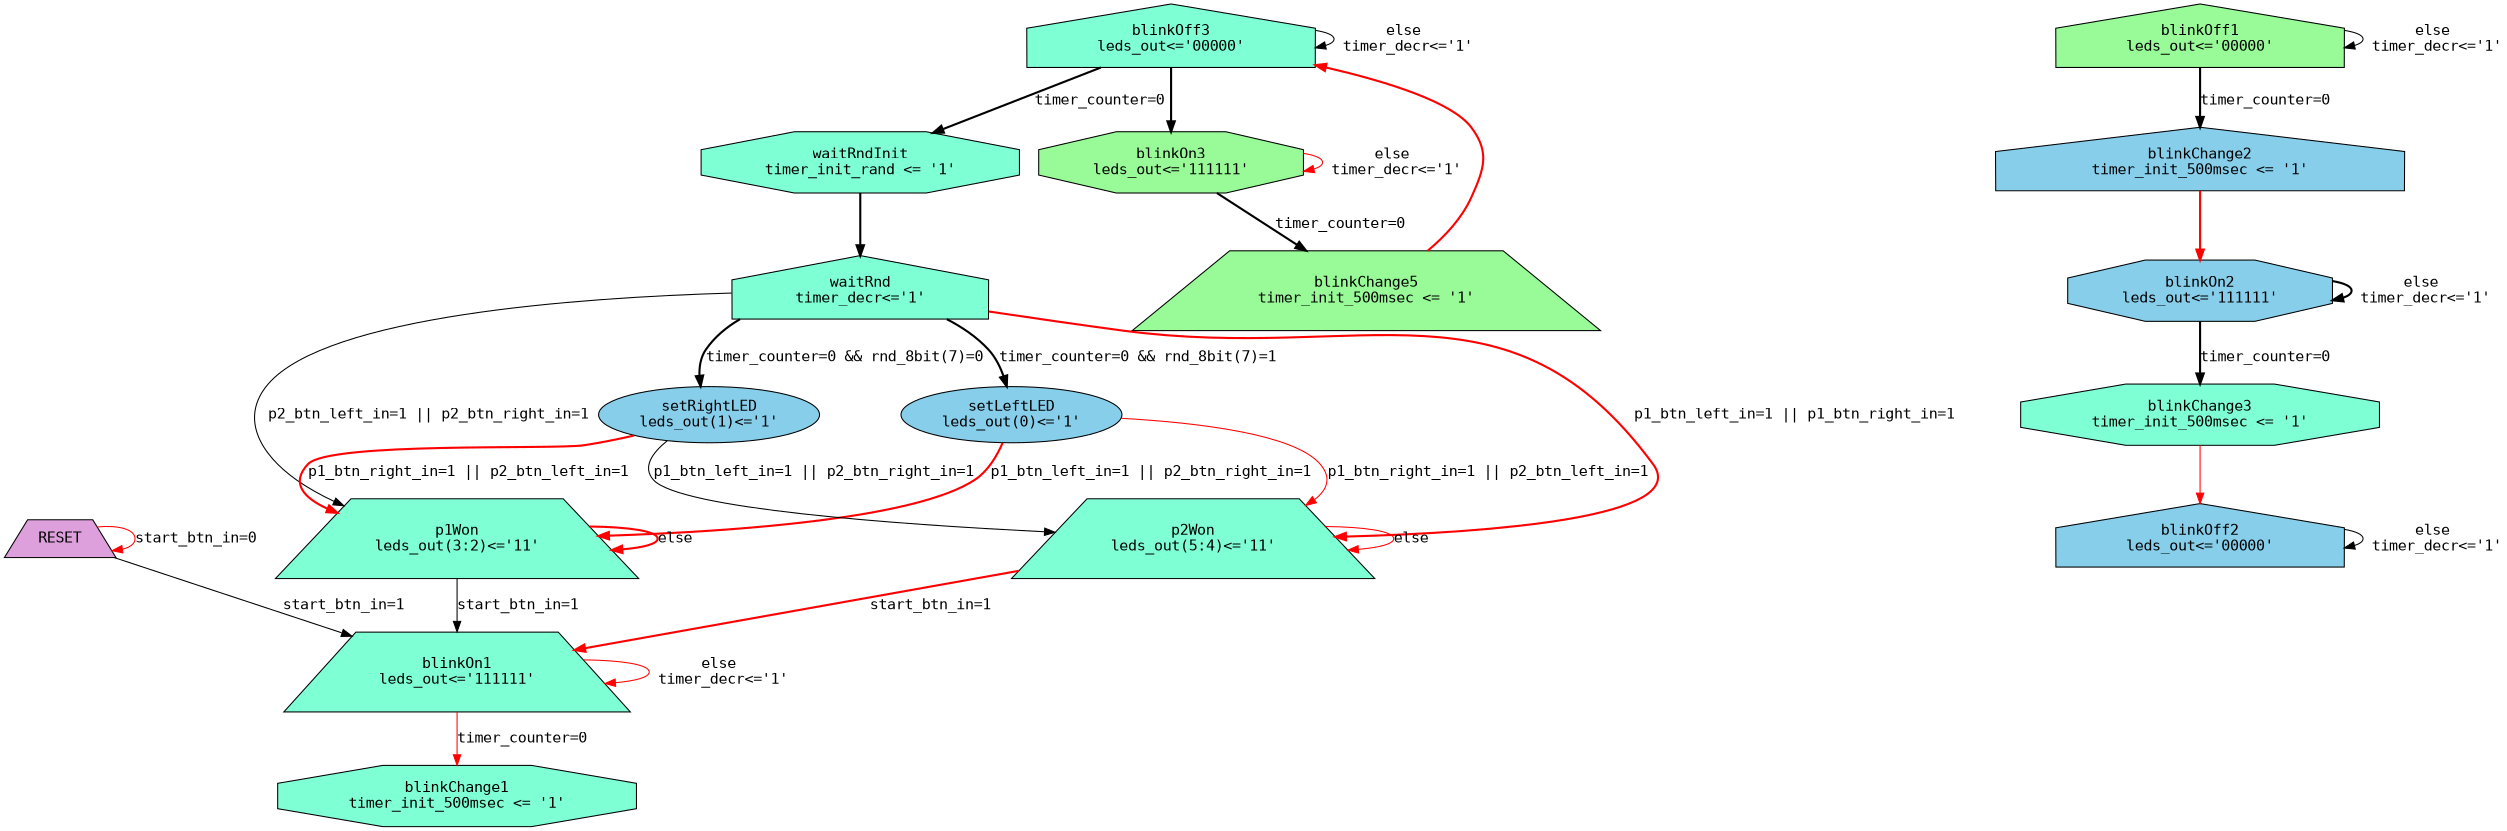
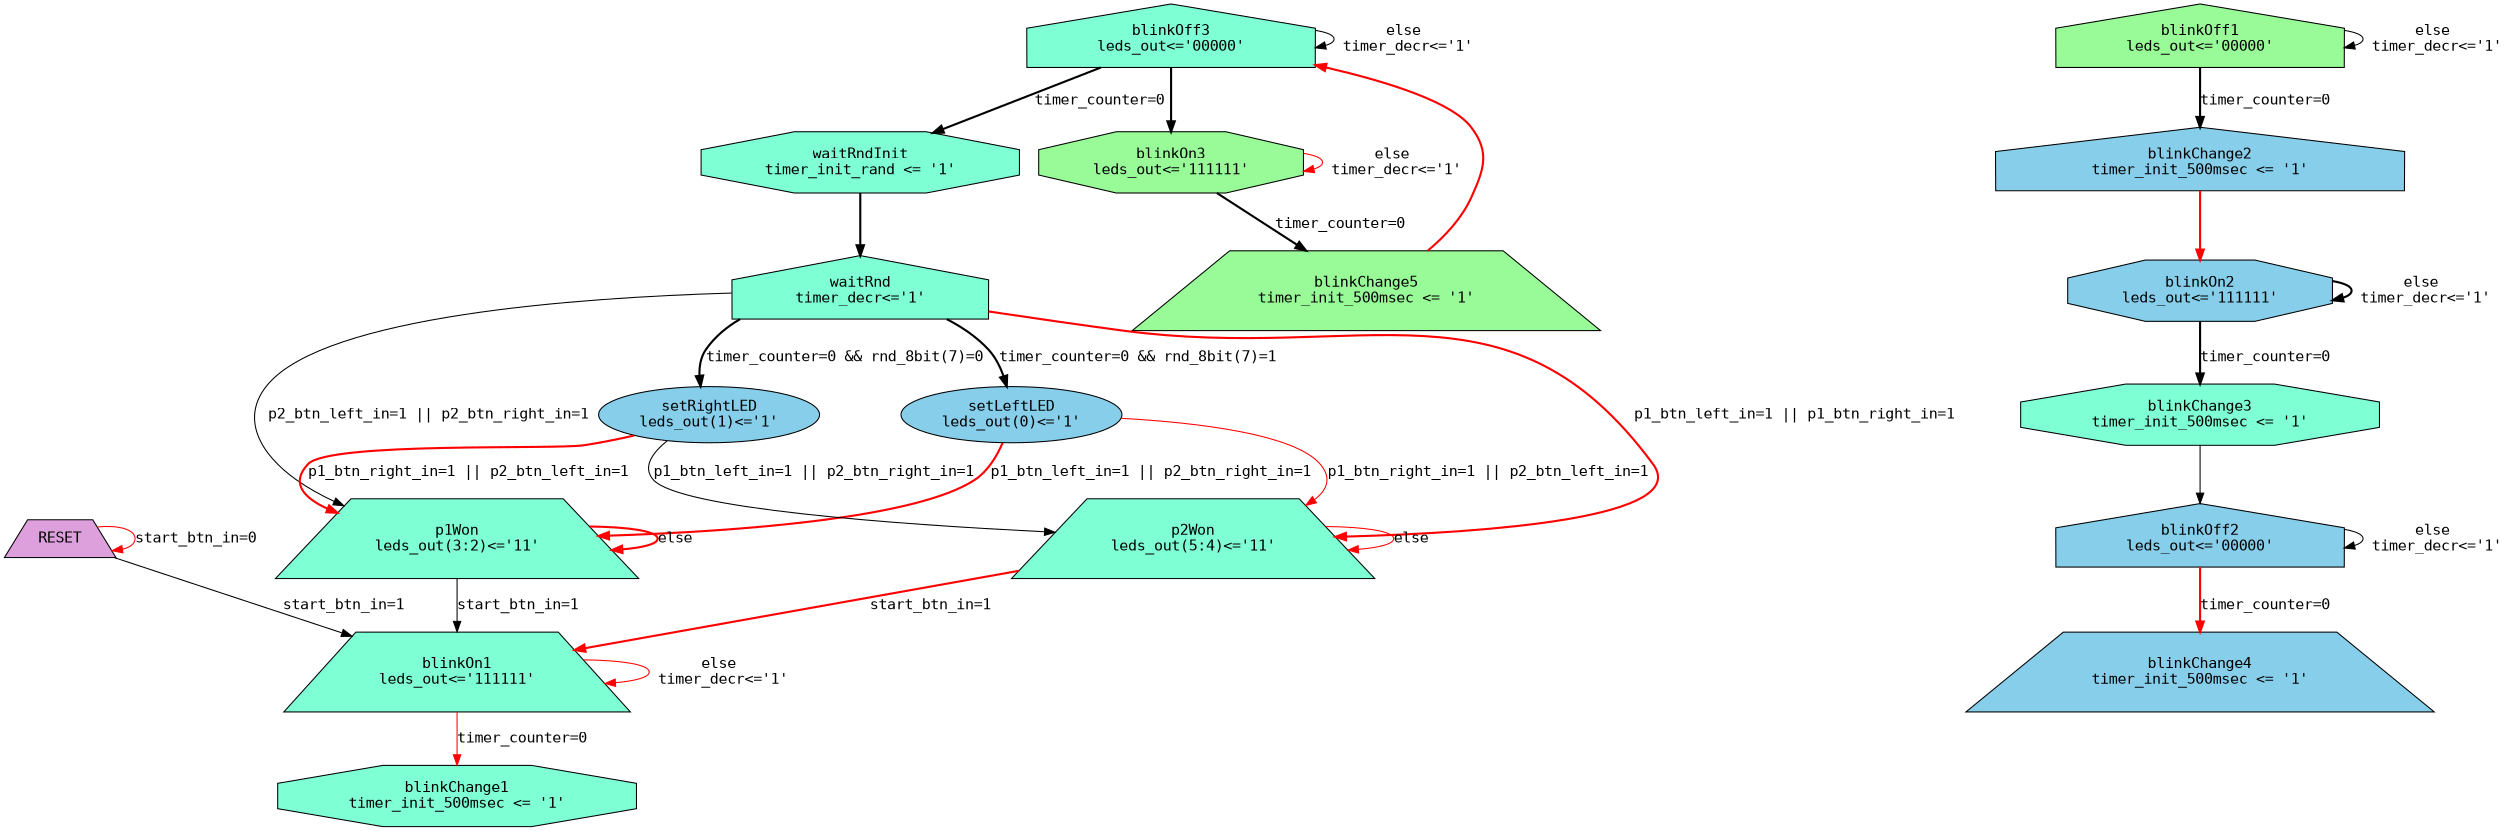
edge "blinkChange3 timer_init_500msec <= '1'" -> "blinkOff2 leds_out<='00000'": color red -> black
node "blinkChange4 timer_init_500msec <= '1'": added
